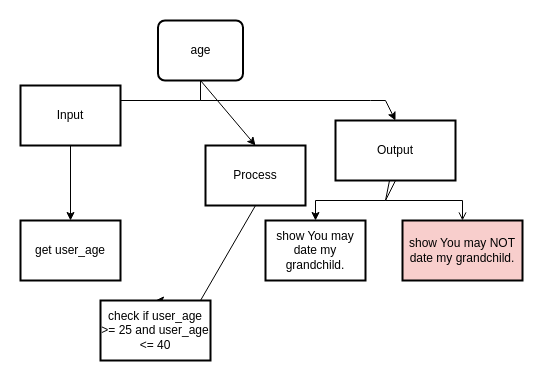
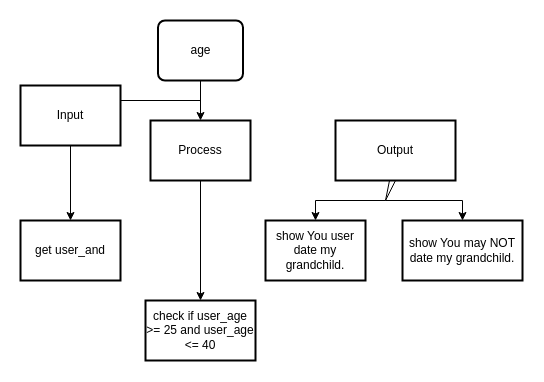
edge "age" -> "Output": removed
node "Process": moved (256, 176) -> (201, 151)
edge "Output" -> "show You may NOT date my grandchild.": arrowhead open -> classic
node "get user_age": label "get user_age" -> "get user_and"
node "show You may date my grandchild.": label "show You may date my grandchild." -> "show You user date my grandchild."
node "show You may NOT date my grandchild.": fillcolor #f8cecc -> #ffffff
node "check if user_age >= 25 and user_age <= 40": moved (156, 331) -> (201, 331)
